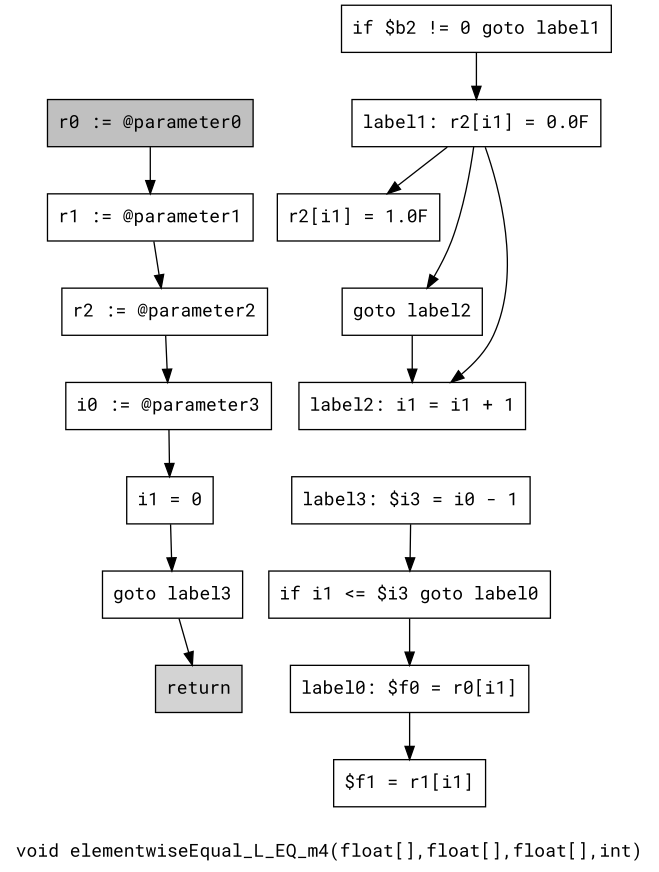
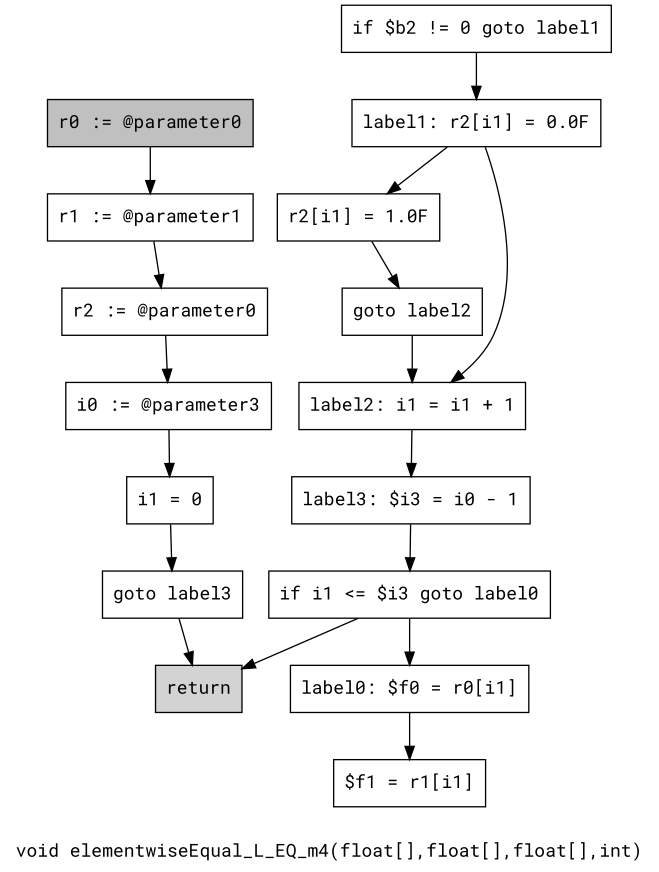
edge "label1: r2[i1] = 0.0F" -> "goto label2": now "r2[i1] = 1.0F" -> "goto label2"
node "r2 := @parameter2": label "r2 := @parameter2" -> "r2 := @parameter0"
edge "label2: i1 = i1 + 1" -> "label3: $i3 = i0 - 1": added
edge "if i1 <= $i3 goto label0" -> "return": added
